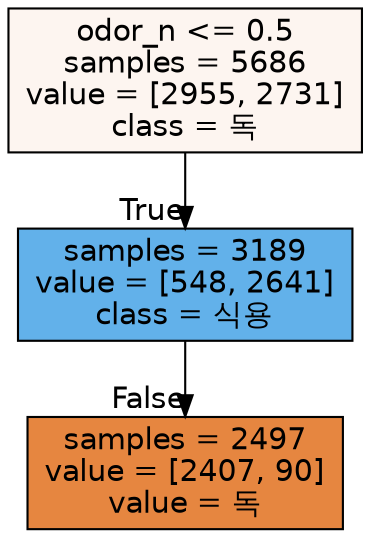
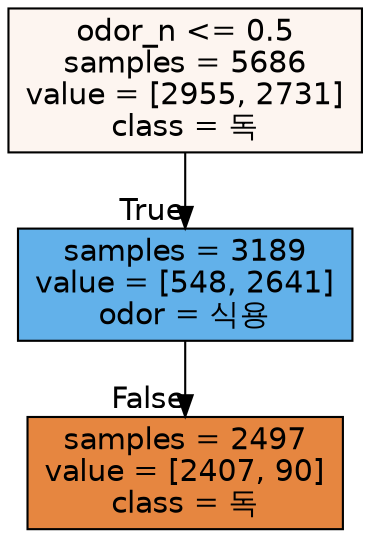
node "samples = 3189 value = [548, 2641] class = 식용": label "samples = 3189 value = [548, 2641] class = 식용" -> "samples = 3189 value = [548, 2641] odor = 식용"
node "samples = 2497 value = [2407, 90] value = 독": label "samples = 2497 value = [2407, 90] value = 독" -> "samples = 2497 value = [2407, 90] class = 독"
